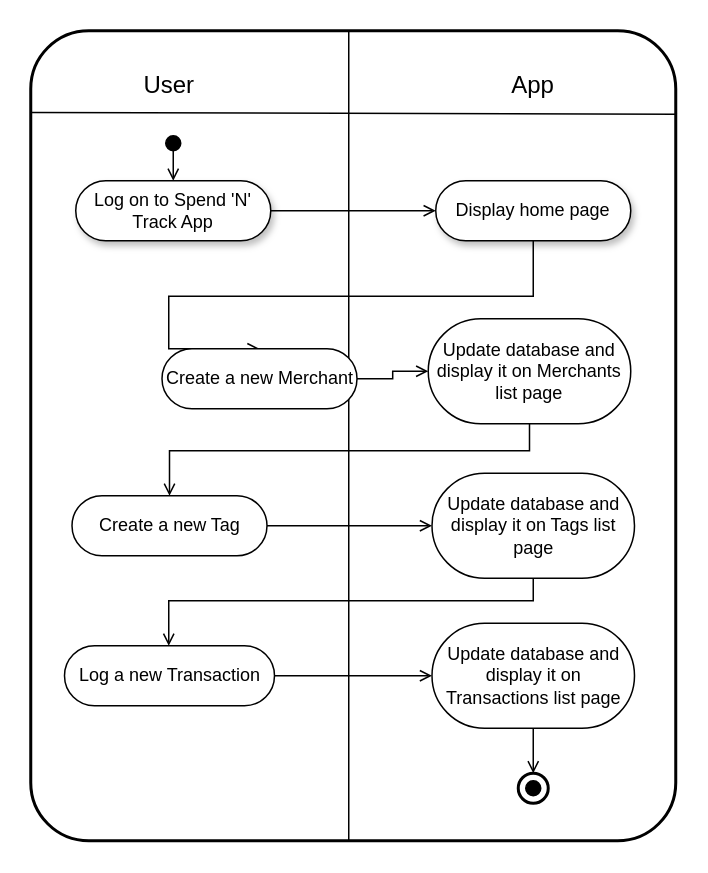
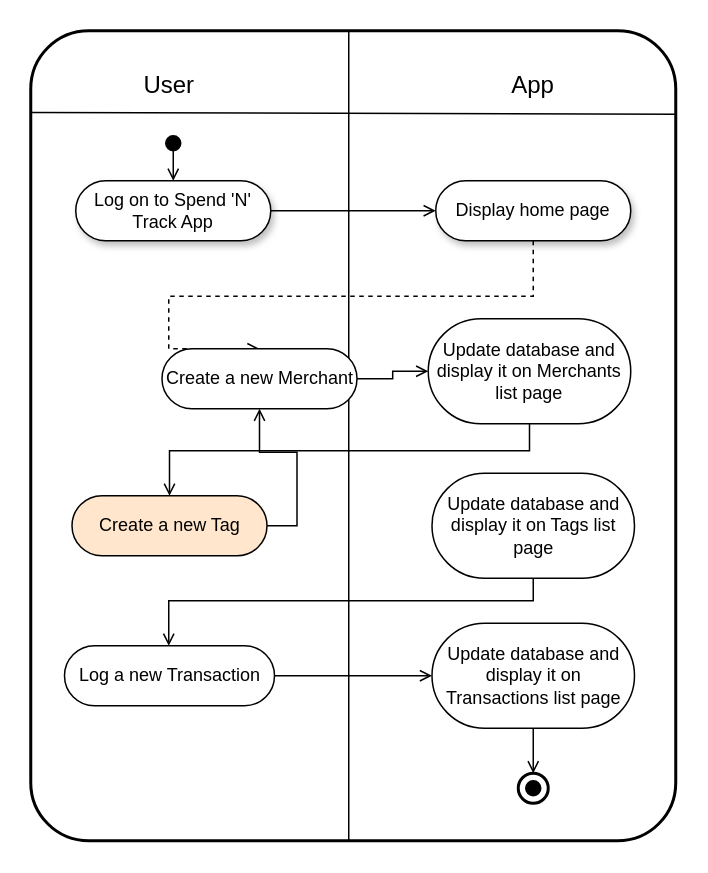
edge "Display home page" -> "Create a new Merchant": style solid -> dashed
node "Create a new Tag": fillcolor #ffffff -> #ffe6cc
edge "Create a new Tag" -> "Update database and display it on Tags list page": now "Create a new Tag" -> "Create a new Merchant"
